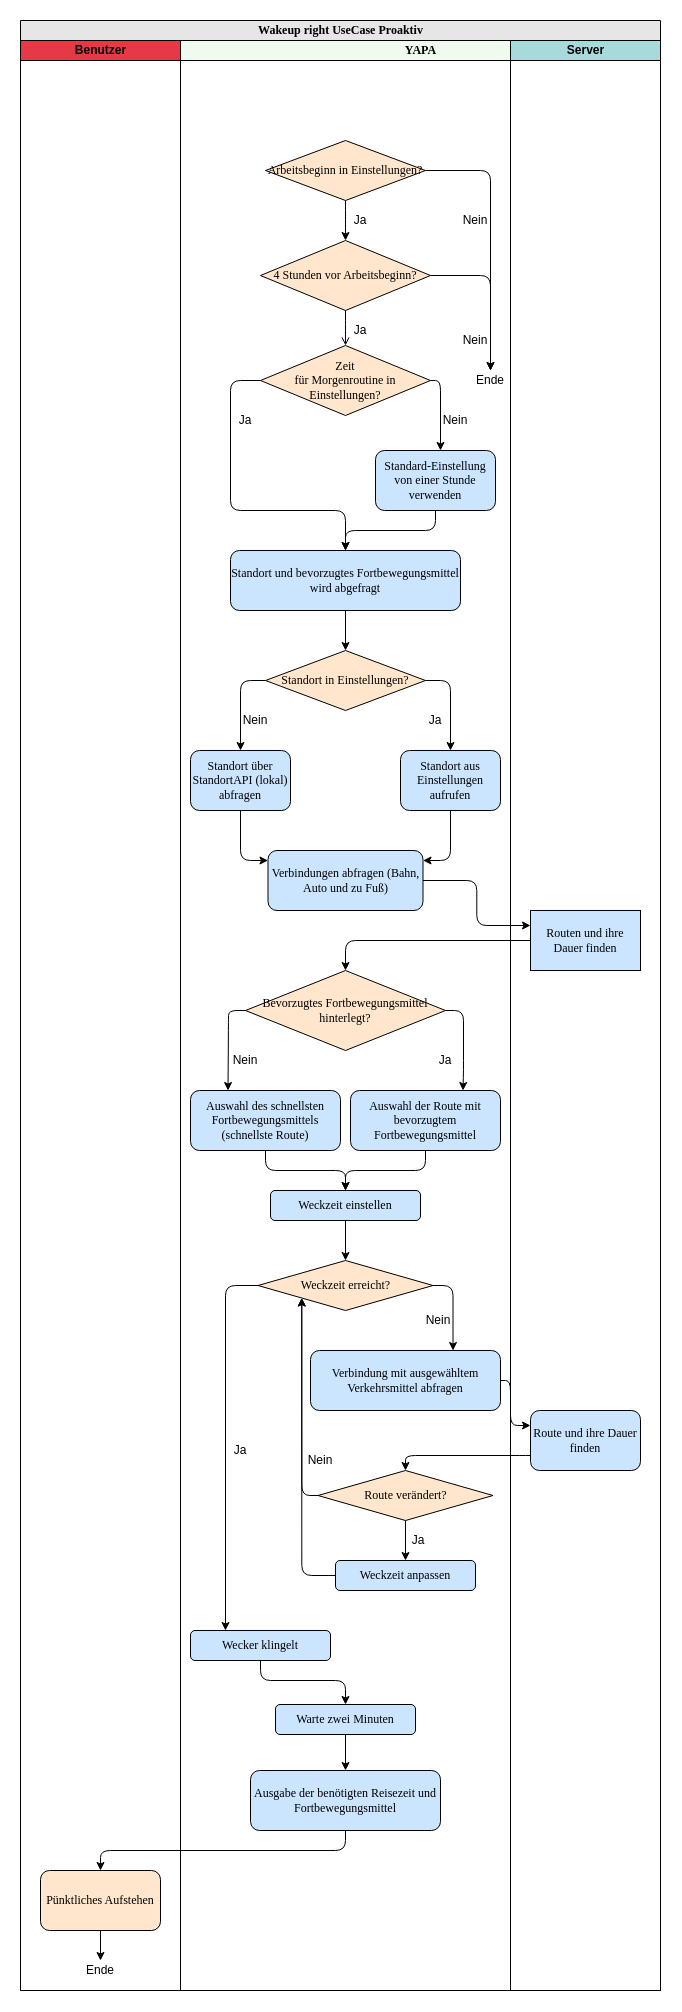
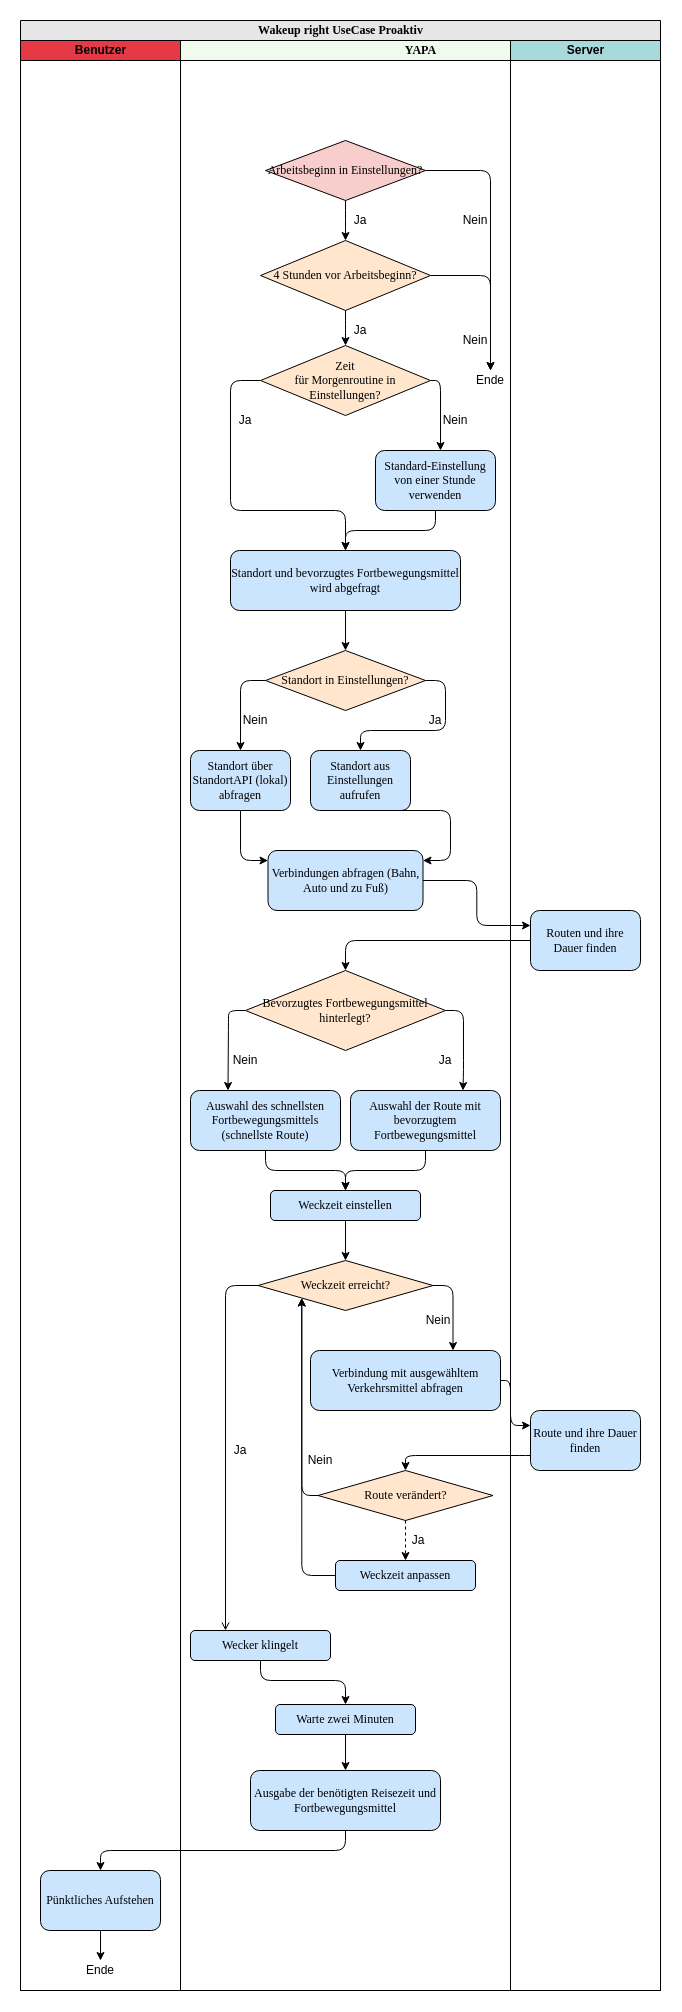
node "Arbeitsbeginn in Einstellungen?": fillcolor #ffe6cc -> #f8cecc
edge "4 Stunden vor Arbeitsbeginn?" -> "Zeit für Morgenroutine in Einstellungen?": arrowhead open -> classic
node "Standort aus Einstellungen aufrufen": moved (451, 781) -> (361, 781)
node "Routen und ihre Dauer finden": shape rectangle -> rounded rectangle
edge "Route verändert?" -> "Weckzeit anpassen": style solid -> dashed
edge "Weckzeit erreicht?" -> "Wecker klingelt": arrowhead classic -> open
node "Pünktliches Aufstehen": fillcolor #ffe6cc -> #cce5ff
